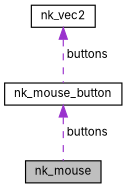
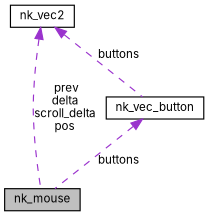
node "nk_mouse_button": label "nk_mouse_button" -> "nk_vec_button"
edge "nk_mouse" -> "nk_vec2": added, label "prev delta scroll_delta pos"
